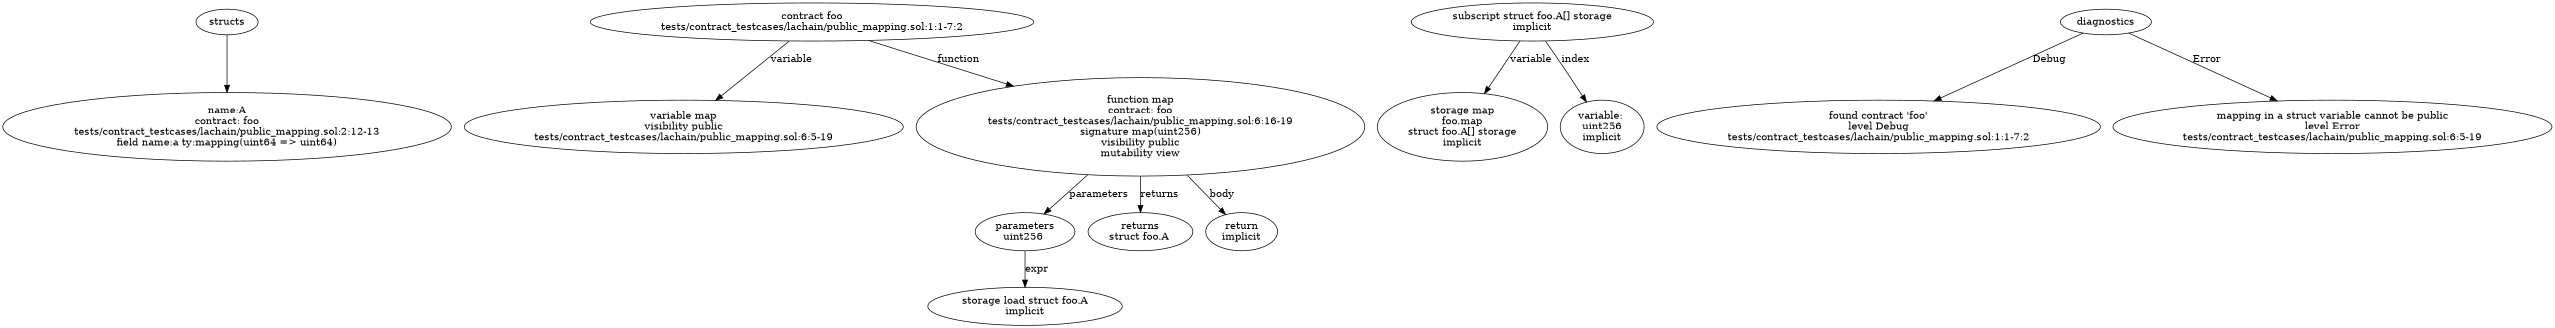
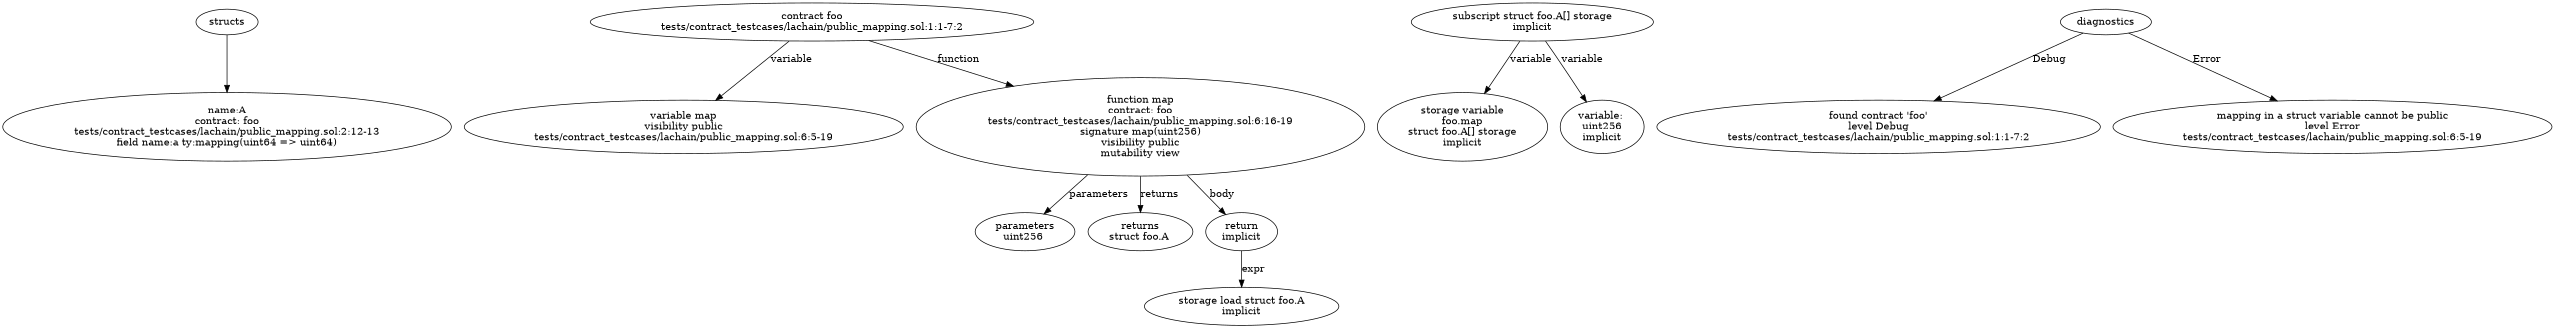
edge "subscript struct foo.A[] storage implicit" -> "variable: uint256 implicit": label "index" -> "variable"
node "storage map foo.map struct foo.A[] storage implicit": label "storage map foo.map struct foo.A[] storage implicit" -> "storage variable foo.map struct foo.A[] storage implicit"
edge "parameters uint256" -> "storage load struct foo.A implicit": now "return implicit" -> "storage load struct foo.A implicit"
